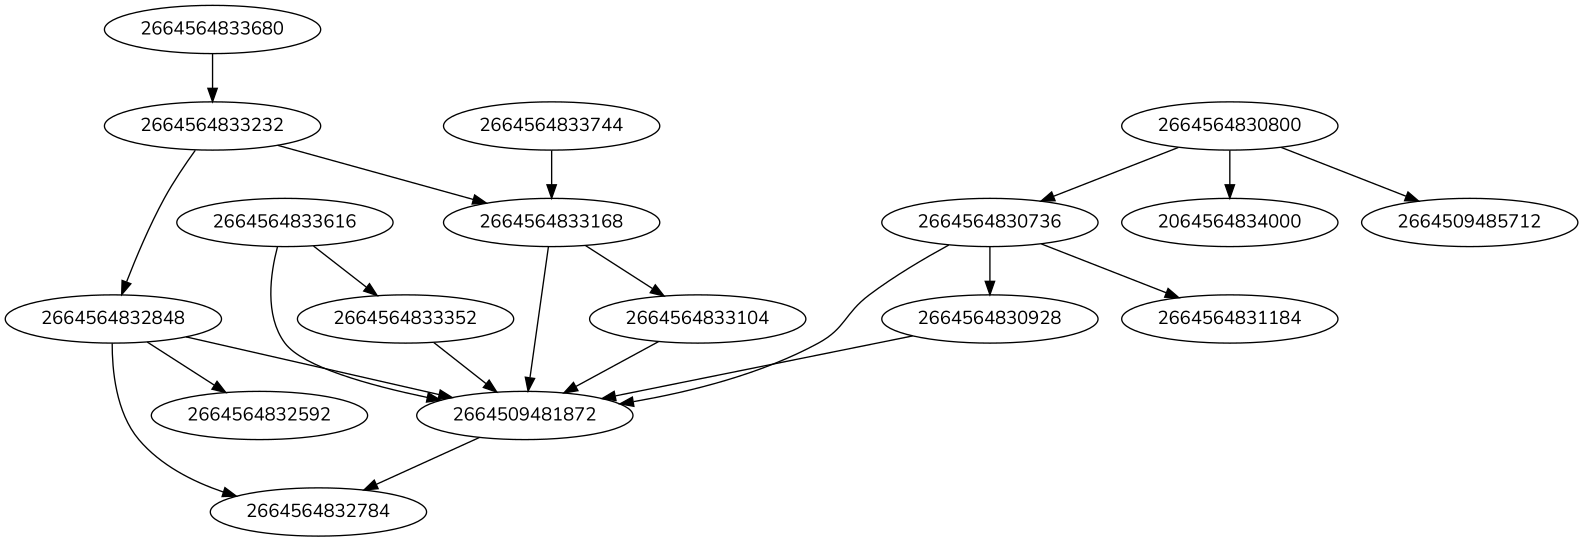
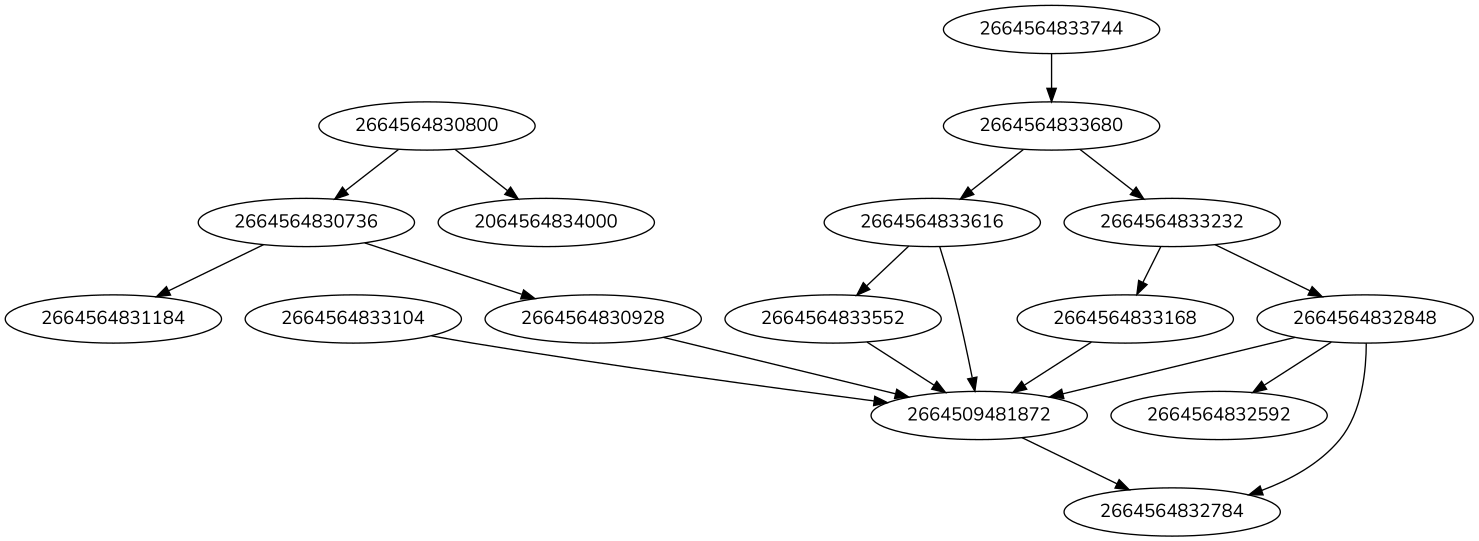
edge "2664564833744" -> "2664564833168": now "2664564833744" -> "2664564833680"
edge "2664564833680" -> "2664564833616": added
node "2664509485712": removed
edge "2664564833168" -> "2664564833104": removed
node "2664564833352": label "2664564833352" -> "2664564833552"
edge "2664564830736" -> "2664509481872": removed
